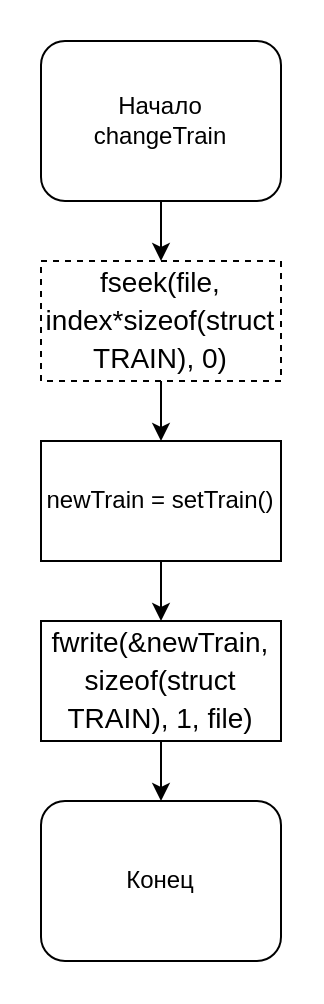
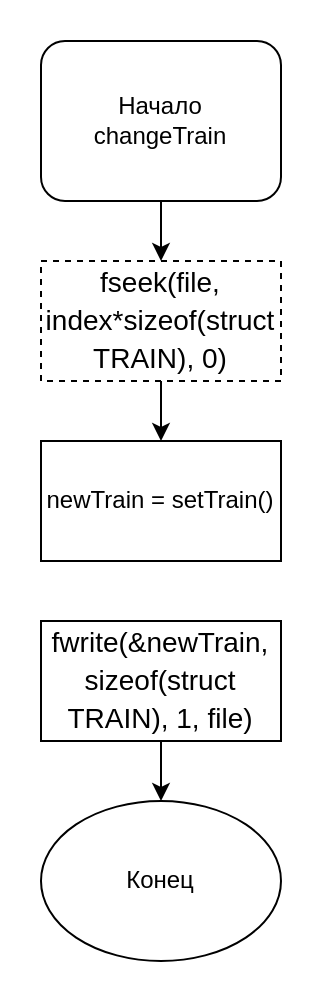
edge "newTrain = setTrain()" -> "fwrite(&newTrain, sizeof(struct TRAIN), 1, file)": removed
node "Конец": shape rounded rectangle -> ellipse
